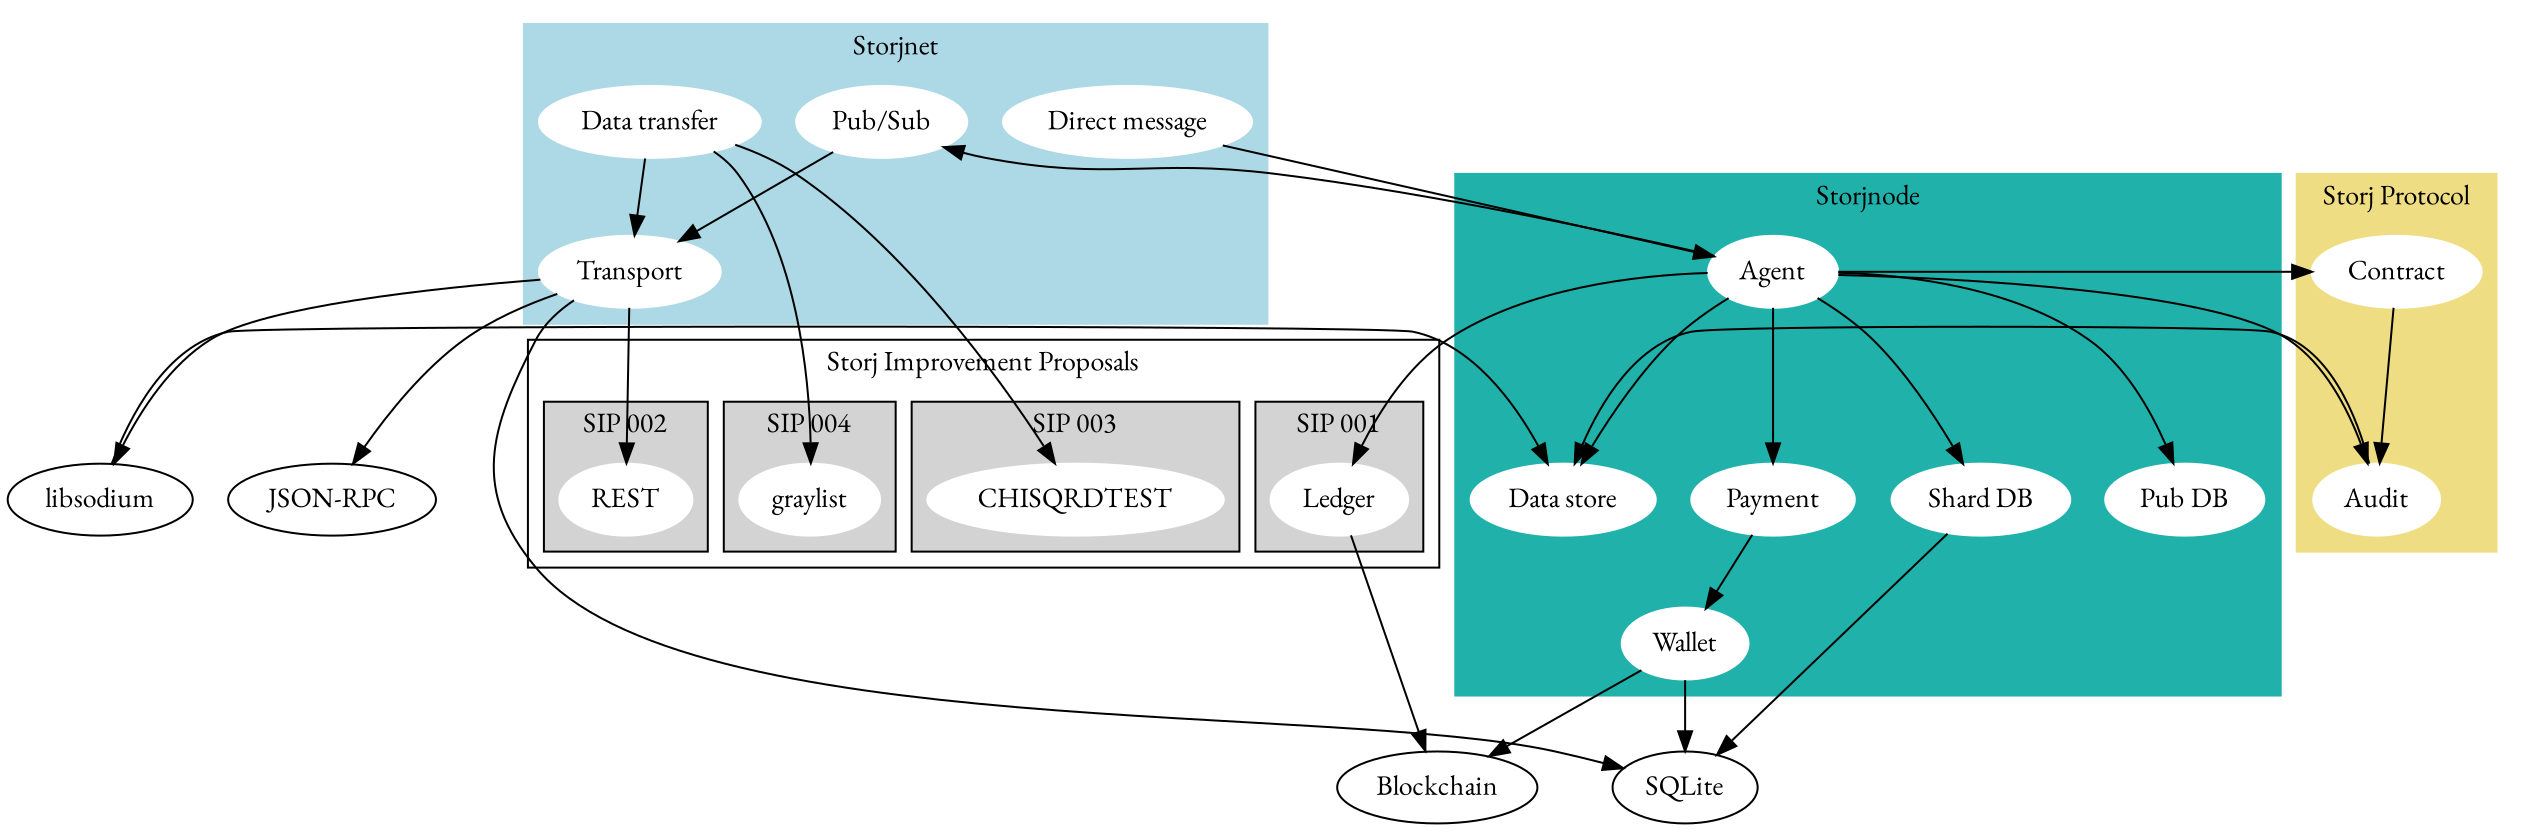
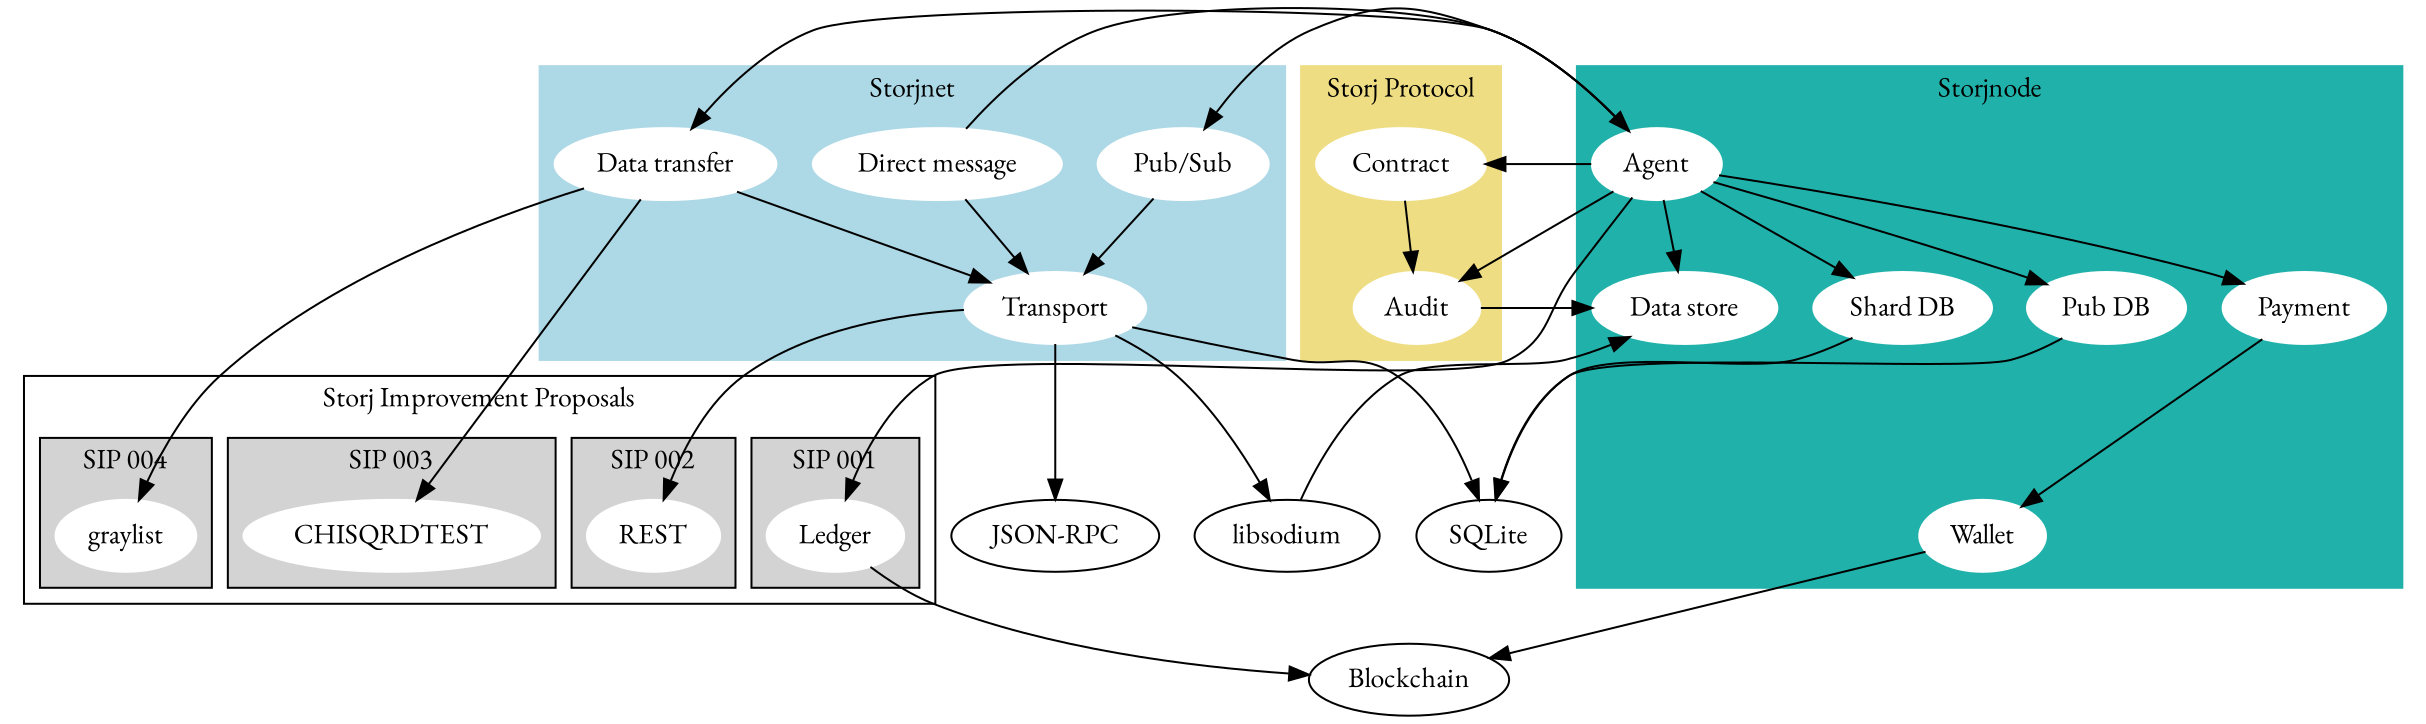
edge "Agent" -> "Data transfer": added
edge "Direct message" -> "Transport": added
edge "Wallet" -> "SQLite": now "Pub DB" -> "SQLite"
